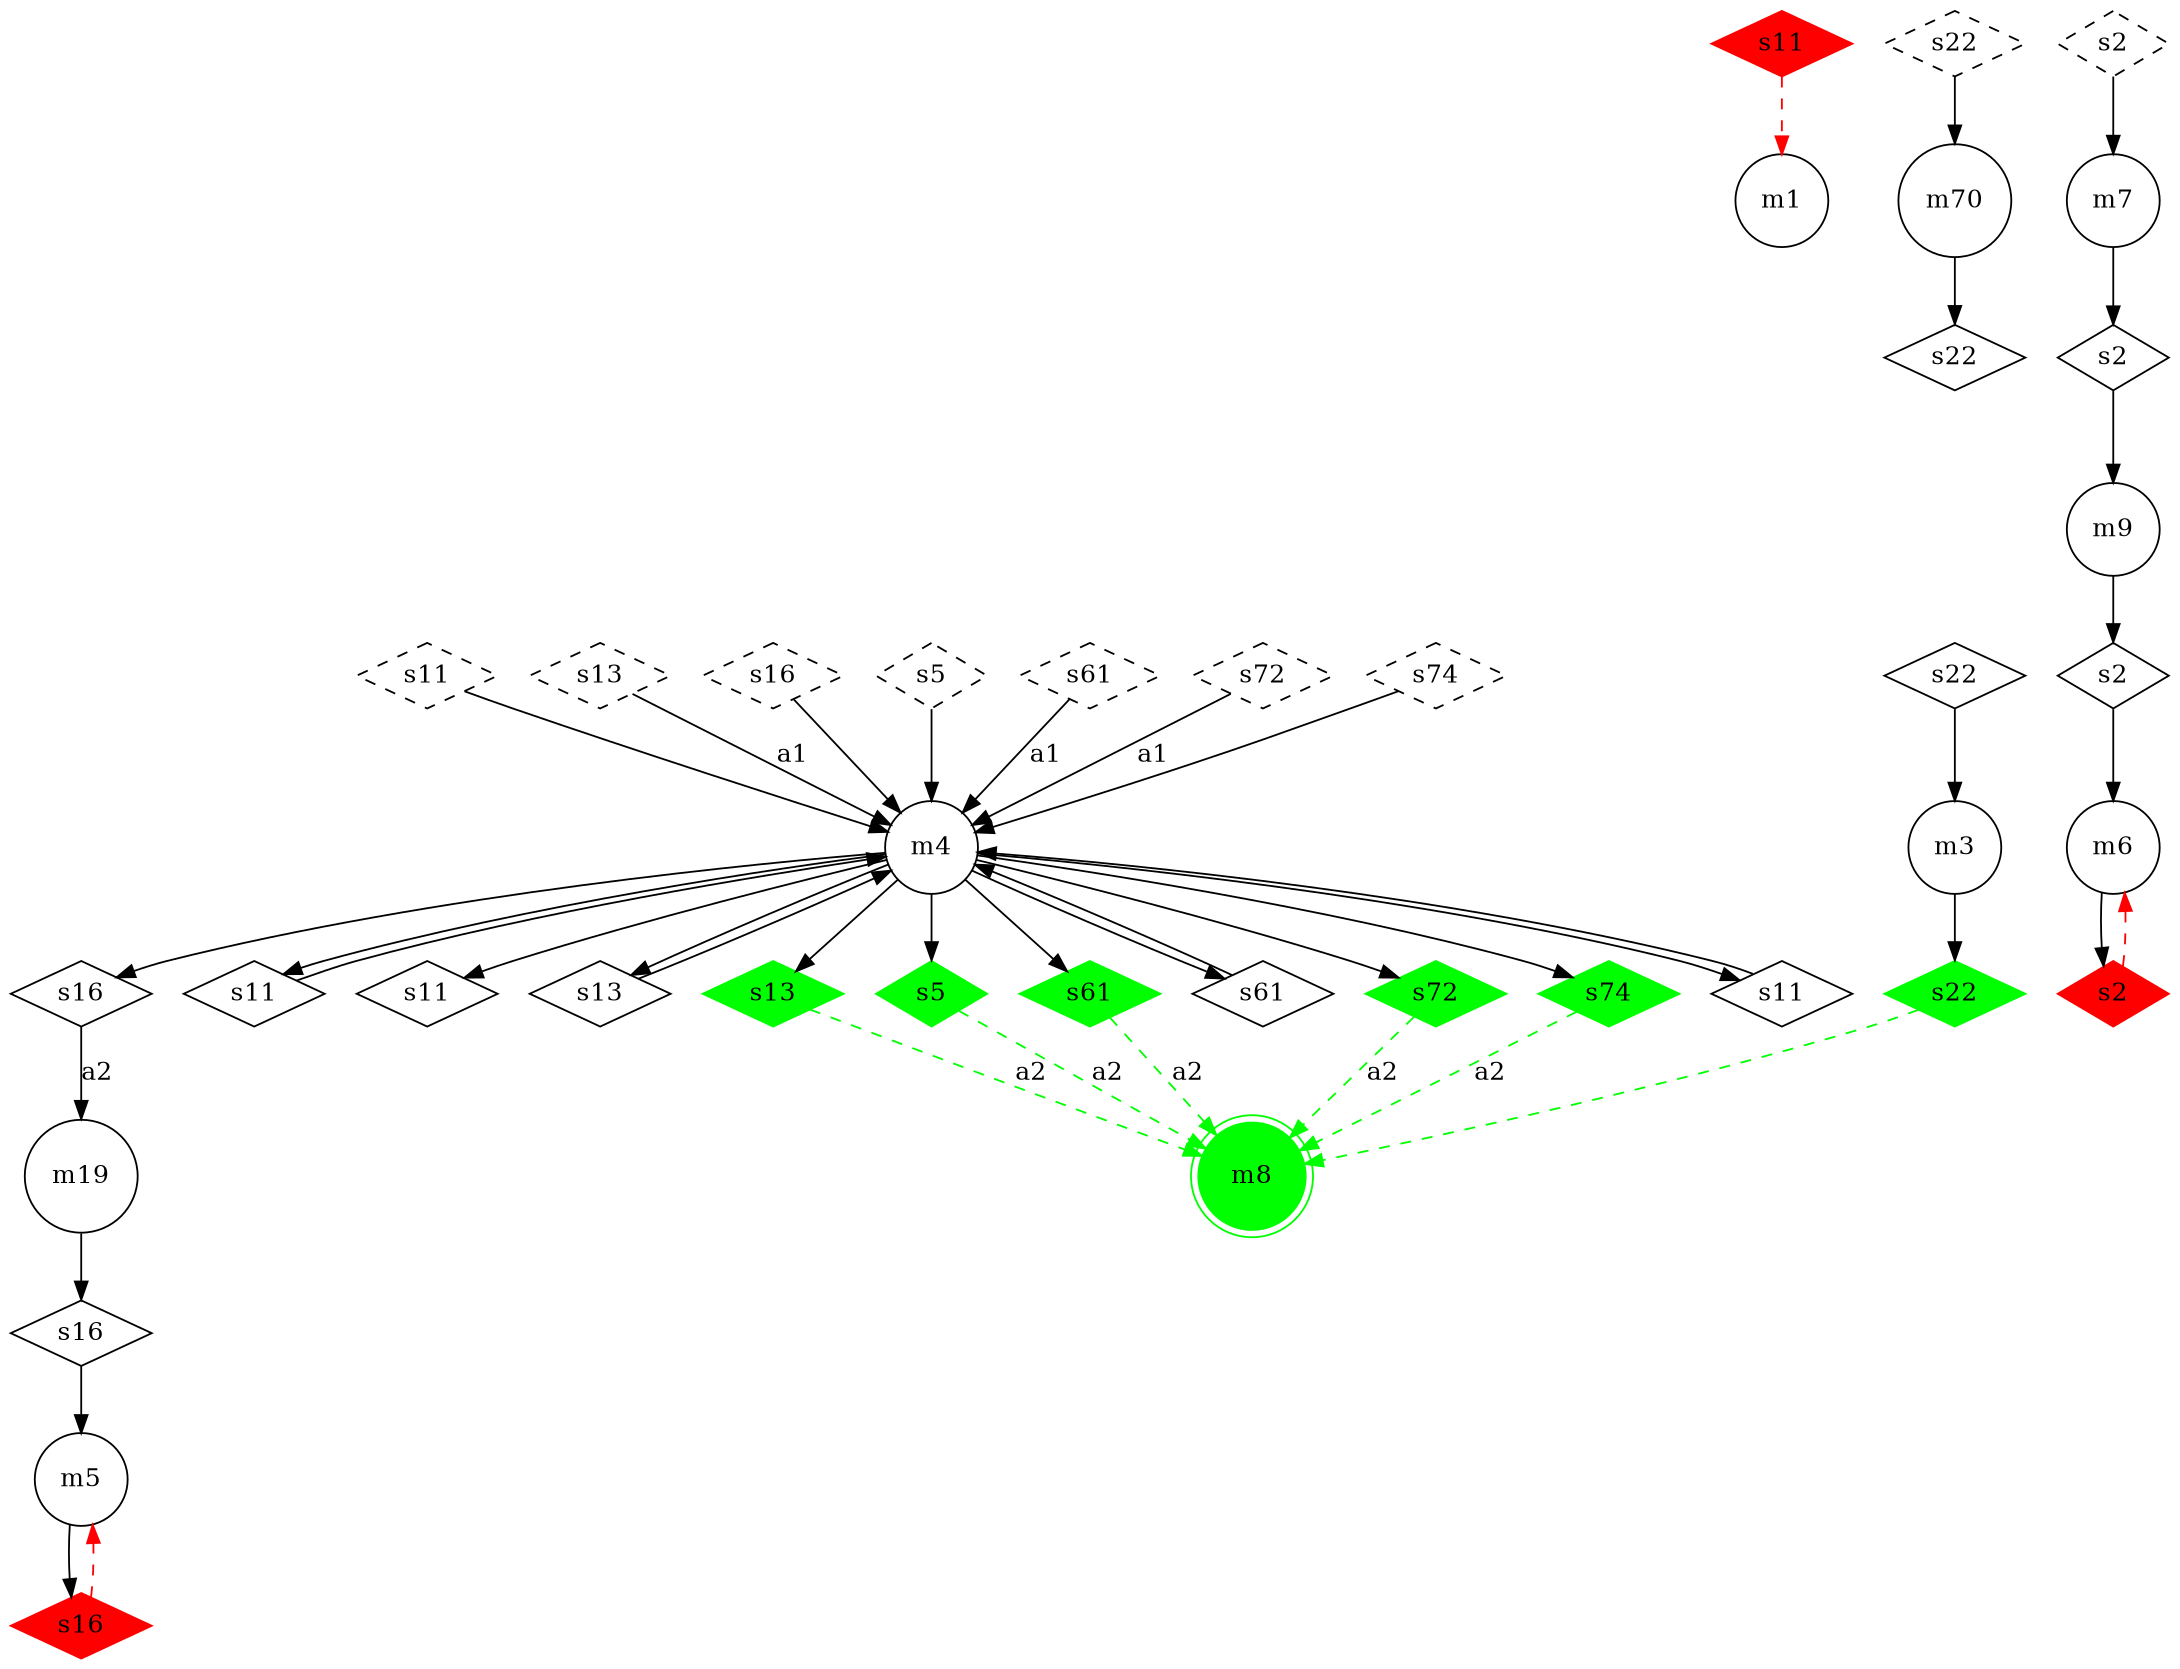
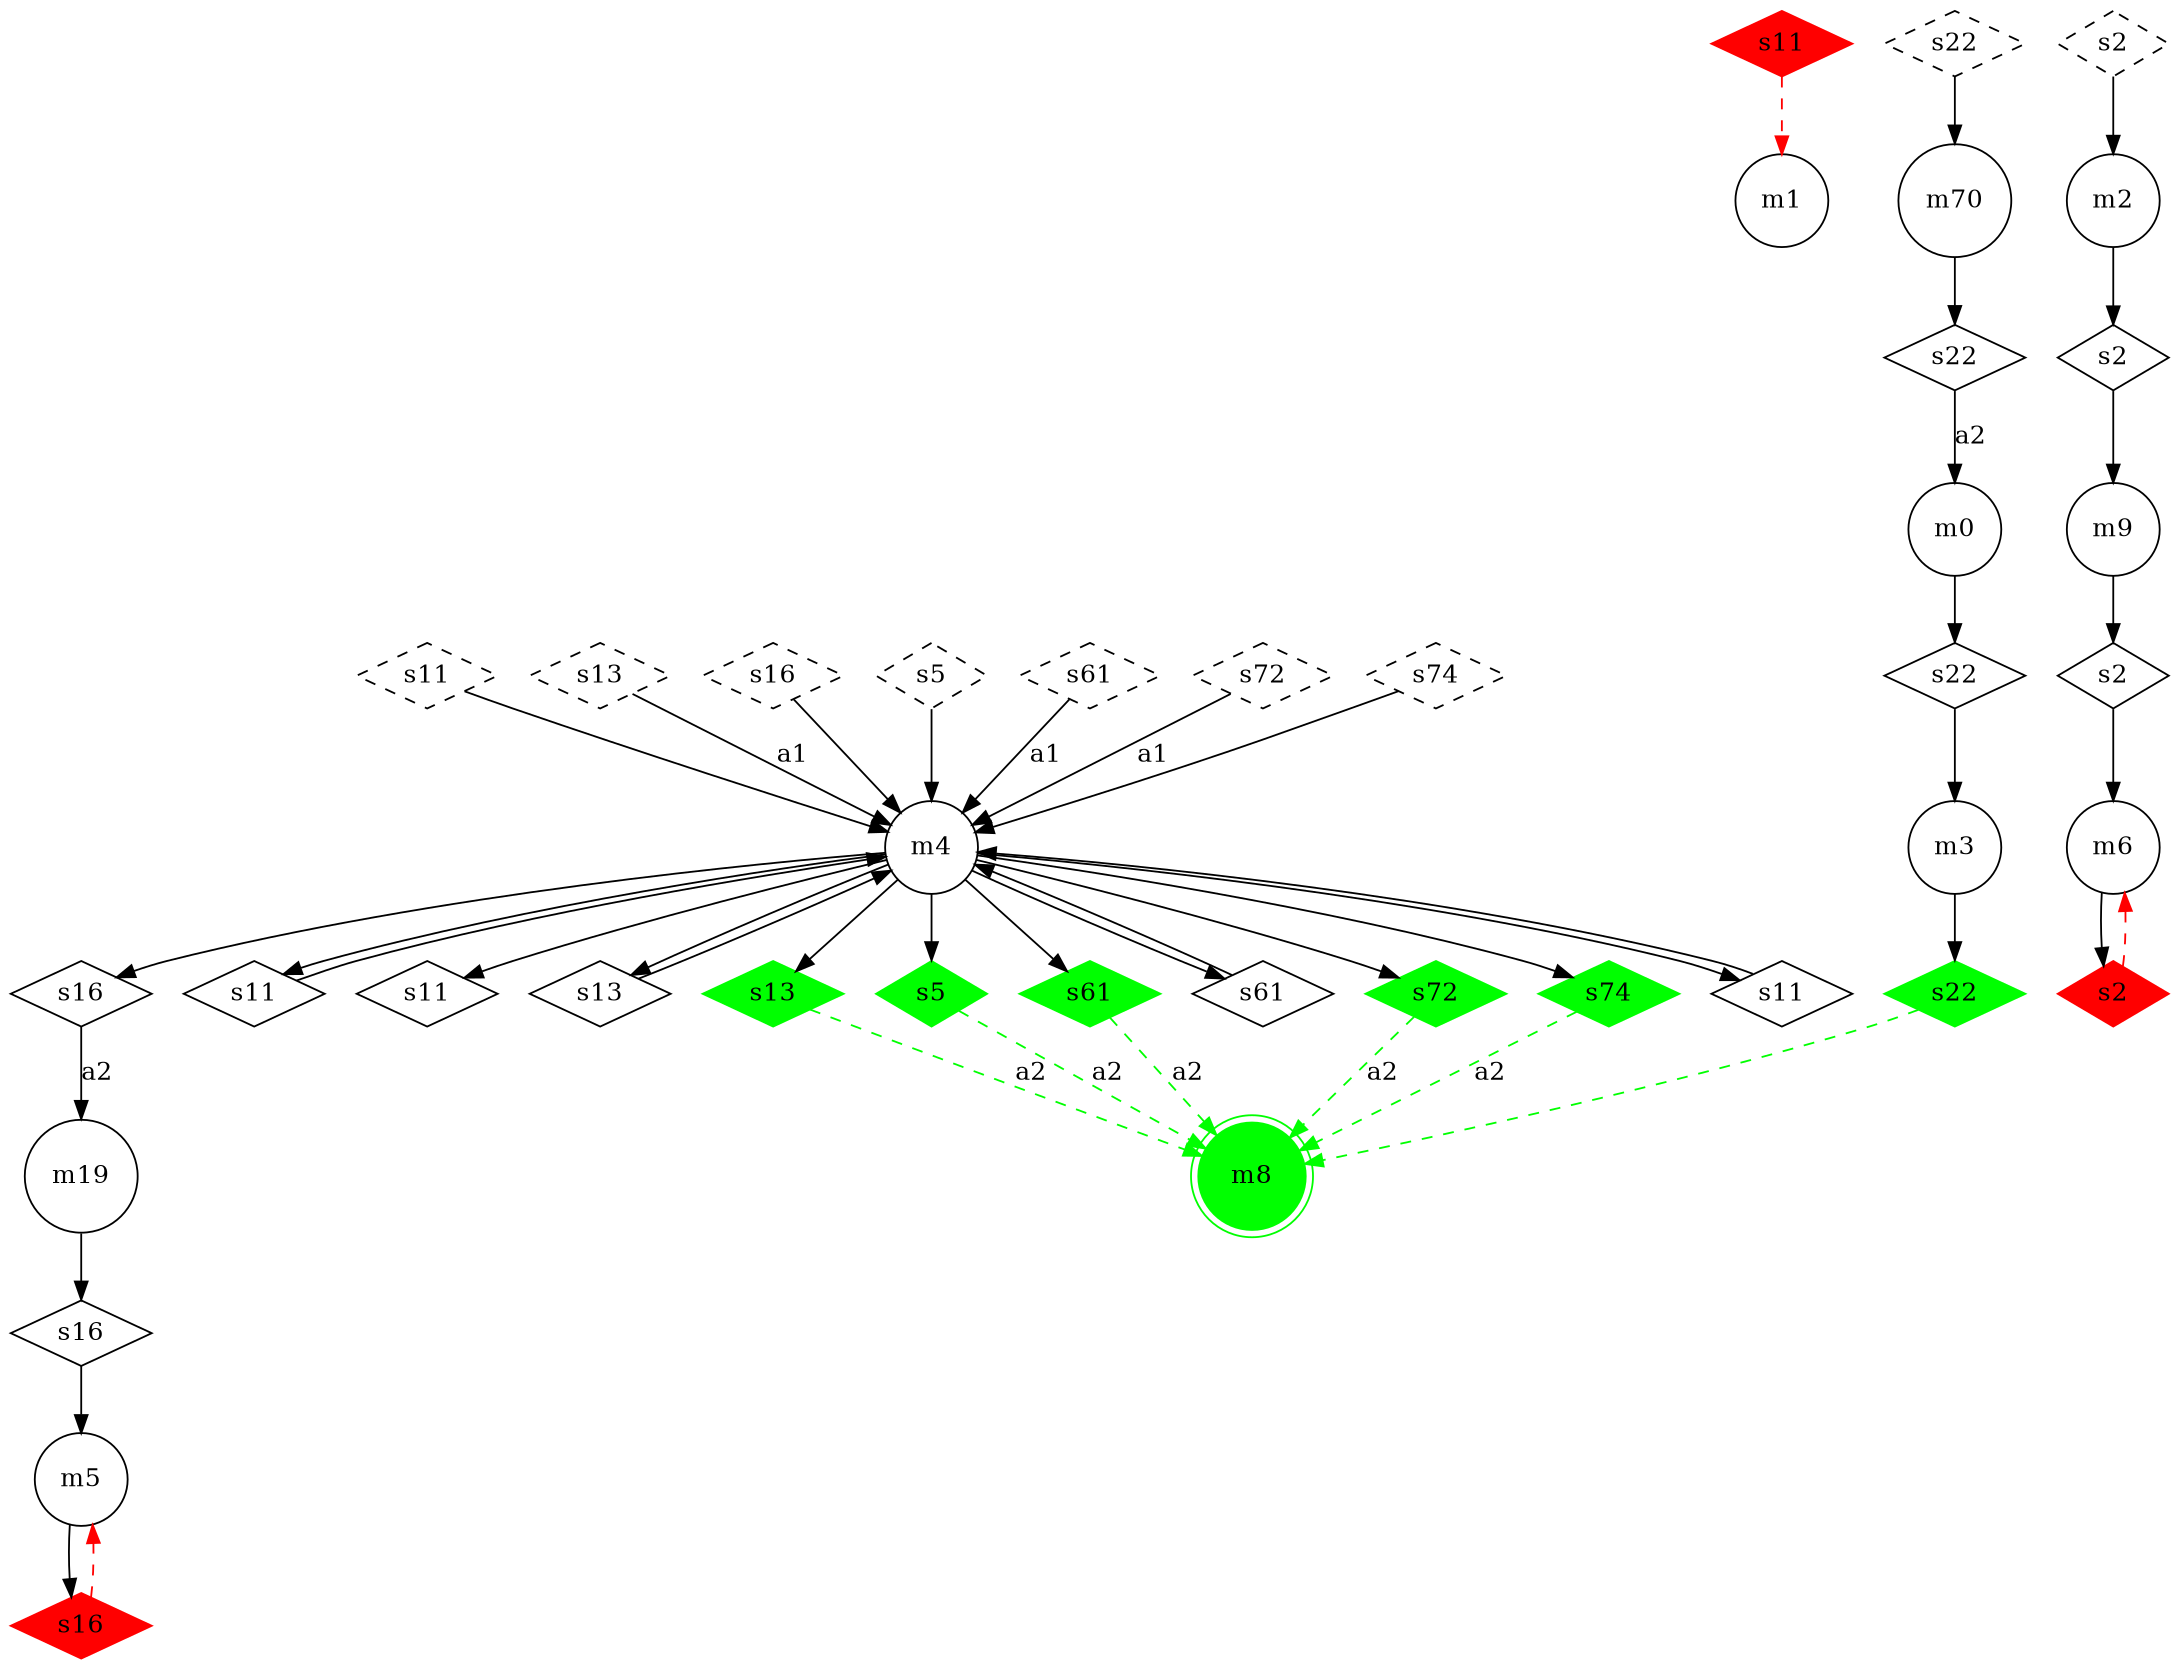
node "m7": label "m7" -> "m2"
node "m0": added
